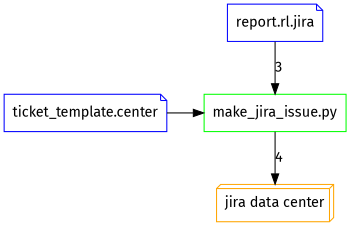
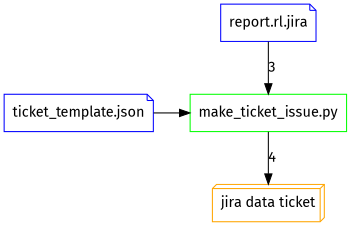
node "ticket_template.center": label "ticket_template.center" -> "ticket_template.json"
node "make_jira_issue.py": label "make_jira_issue.py" -> "make_ticket_issue.py"
node "jira data center": label "jira data center" -> "jira data ticket"
